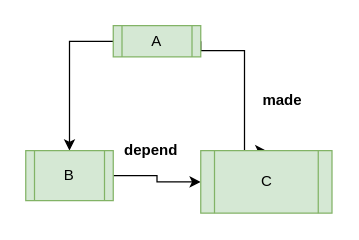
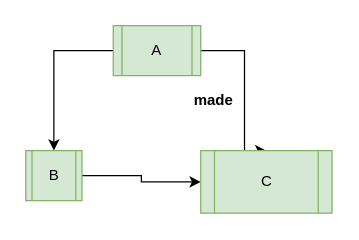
node "A": size 88x31 -> 88x50
node "made": moved (282, 101) -> (213, 101)
node "depend": removed
node "B": size 88x50 -> 56x50
